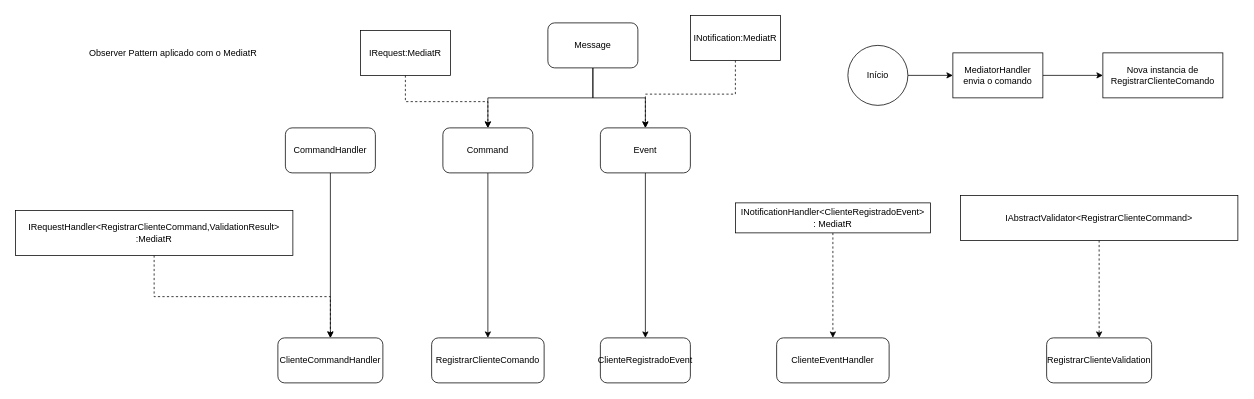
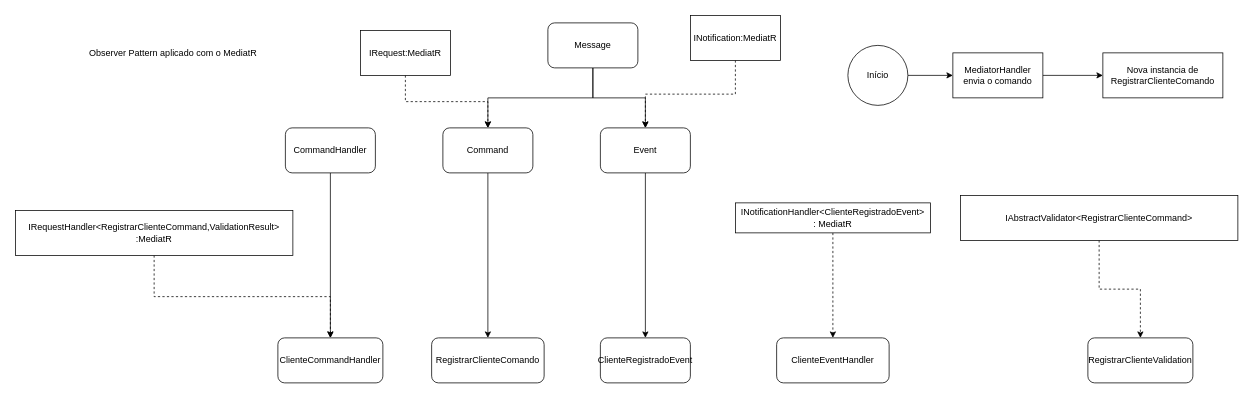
node "RegistrarClienteValidation": moved (1099, 360) -> (1140, 360)
